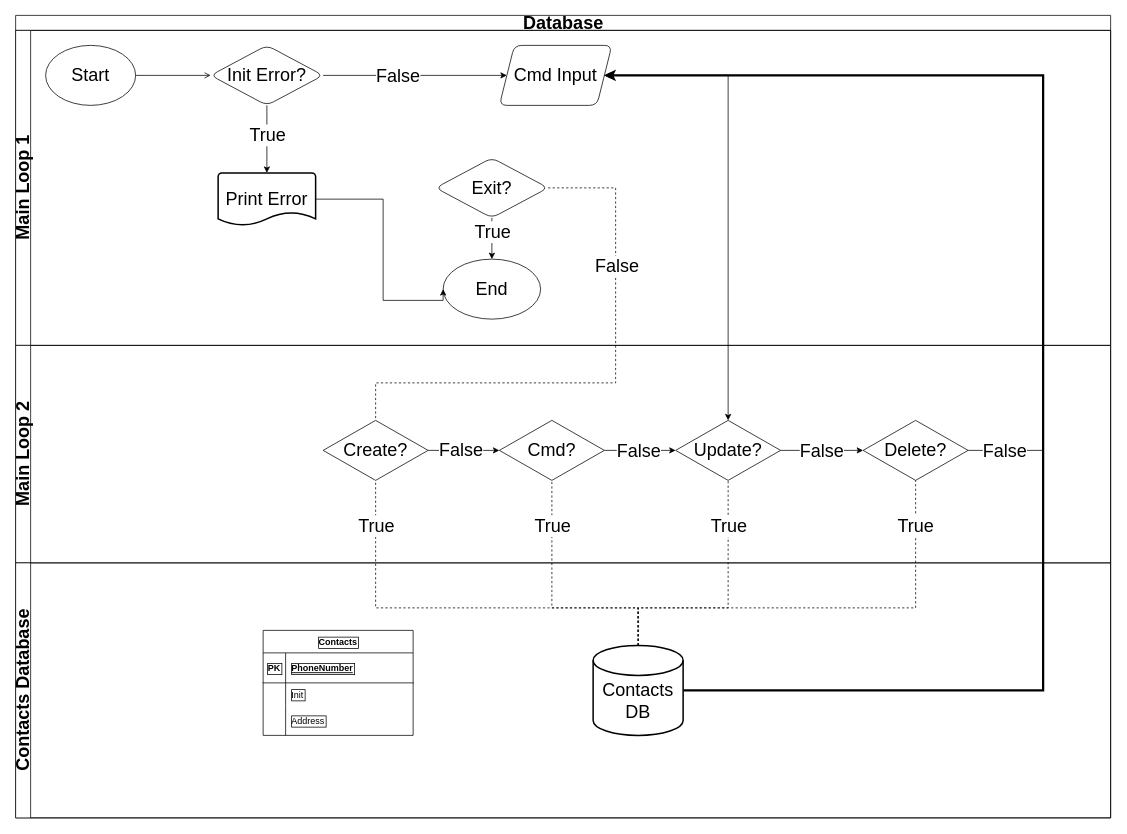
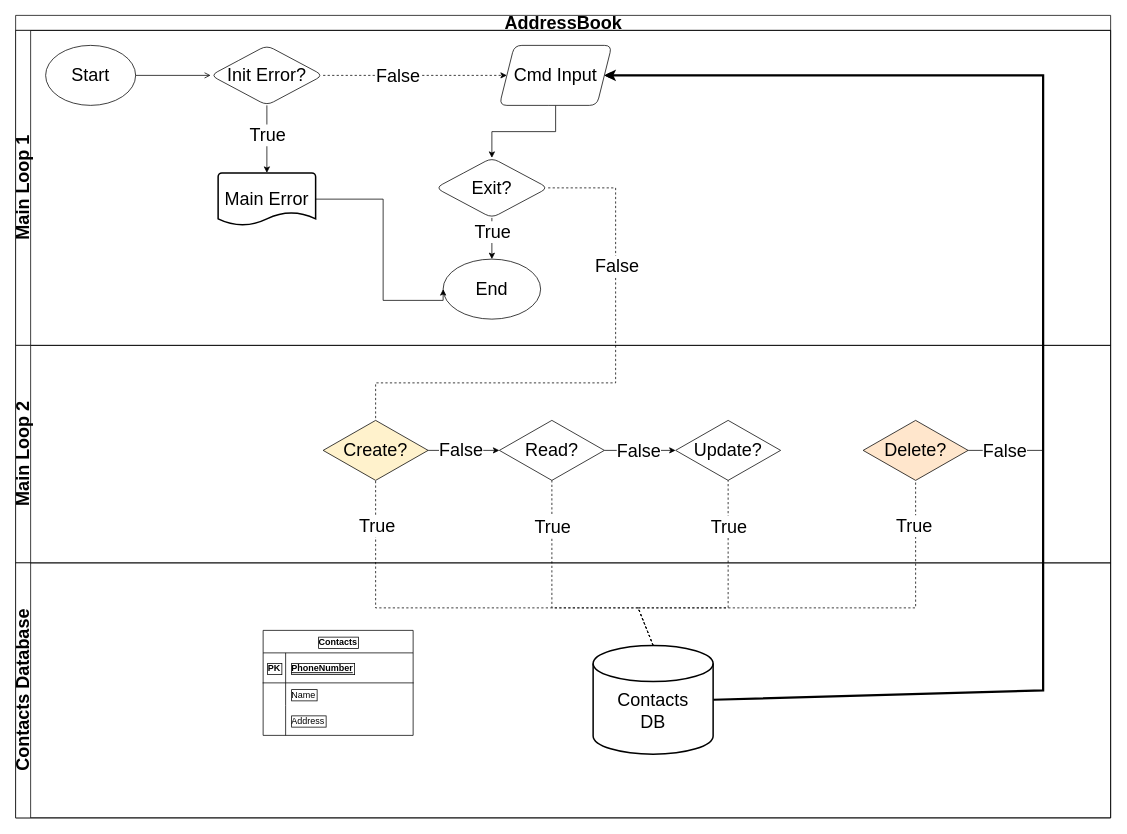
node "Database": label "Database" -> "AddressBook"
edge "Init Error?" -> "Cmd Input": style solid -> dashed
node "Print Error": label "Print Error" -> "Main Error"
edge "Cmd Input" -> "Update?": now "Cmd Input" -> "Exit?"
node "Create?": fillcolor #ffffff -> #fff2cc
node "Cmd?": label "Cmd?" -> "Read?"
edge "Update?" -> "Delete?": removed, label "False"
node "Delete?": fillcolor #ffffff -> #ffe6cc
node "Contacts DB": size 90x90 -> 120x109
node "Init": label "Init" -> "Name"
